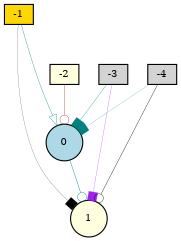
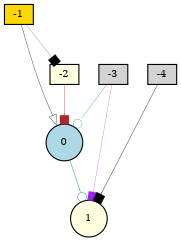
edge "-1" -> "0": color teal -> black
edge "-2" -> "0": arrowhead odot -> box
edge "-3" -> "0": arrowhead box -> odot
edge "-4" -> "0": removed
edge "-1" -> "1": now "-1" -> "-2"
edge "-4" -> "1": arrowhead odot -> box
